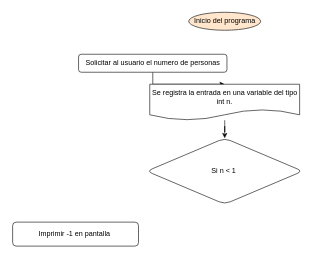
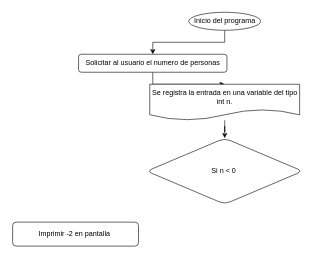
node "Inicio del programa": fillcolor #ffe6cc -> #ffffff
edge "Inicio del programa" -> "Solicitar al usuario el numero de personas": added
node "Si n < 1": label "Si n < 1" -> "Si n < 0"
node "Imprimir -1 en pantalla": label "Imprimir -1 en pantalla" -> "Imprimir -2 en pantalla"
